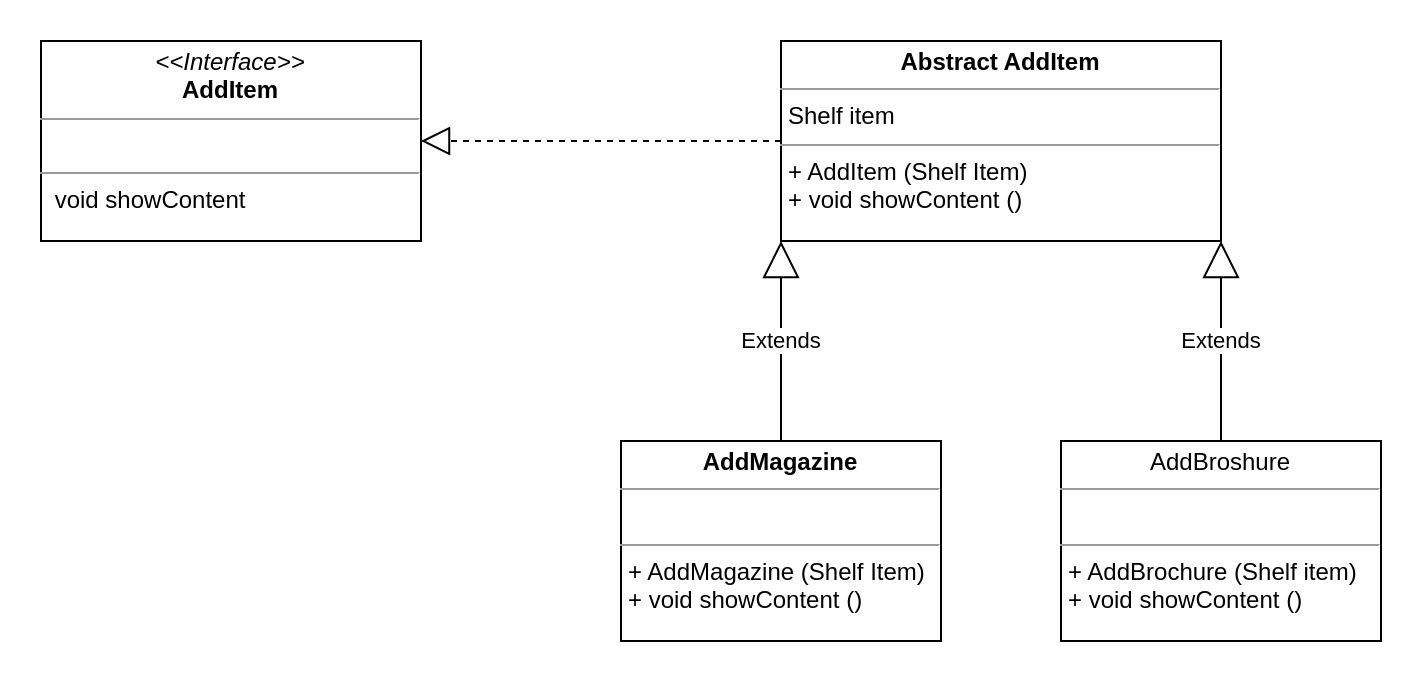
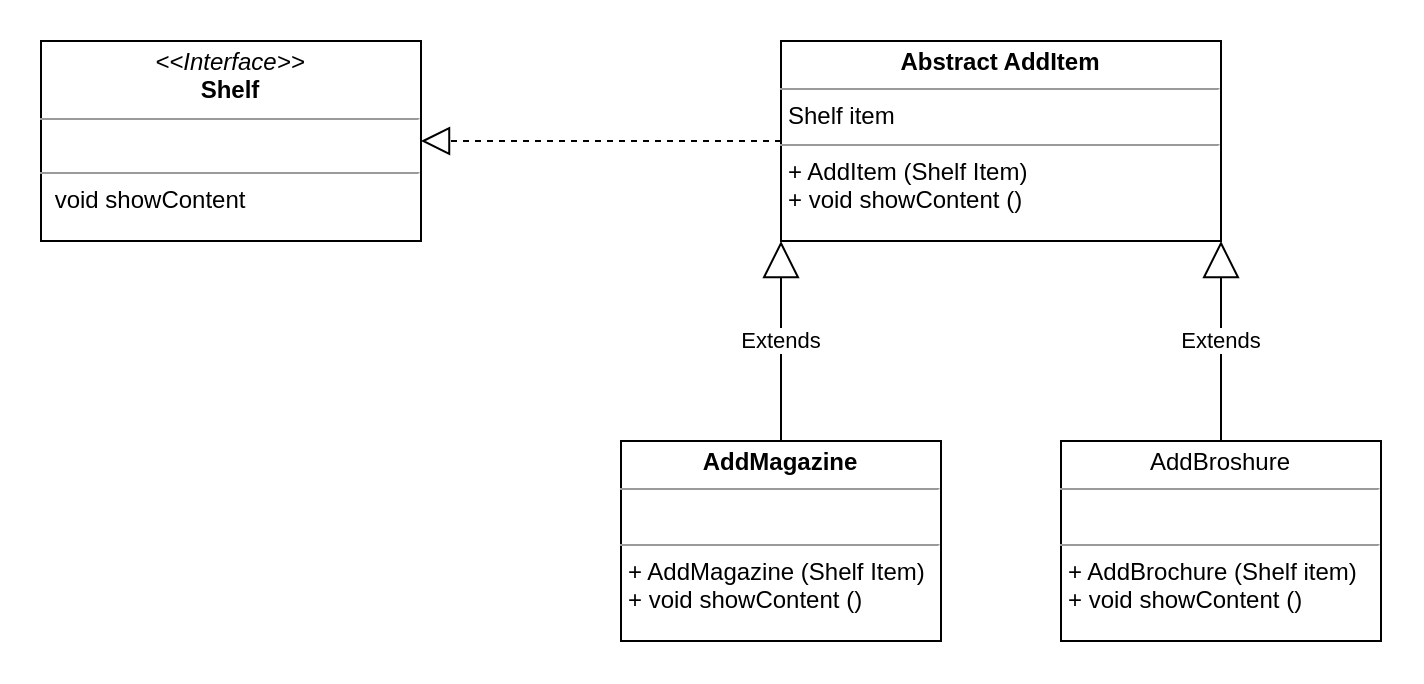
node "<<Interface>> AddItem void showContent": label "<<Interface>> AddItem void showContent" -> "<<Interface>> Shelf void showContent"
